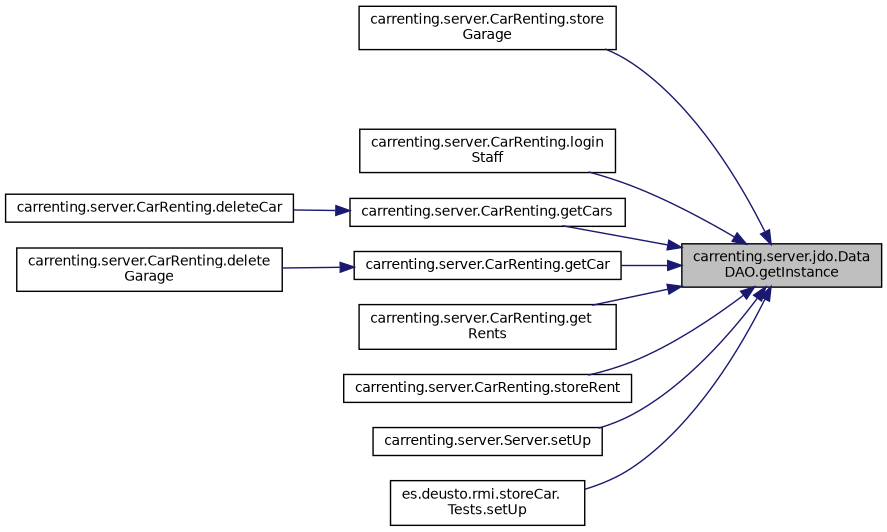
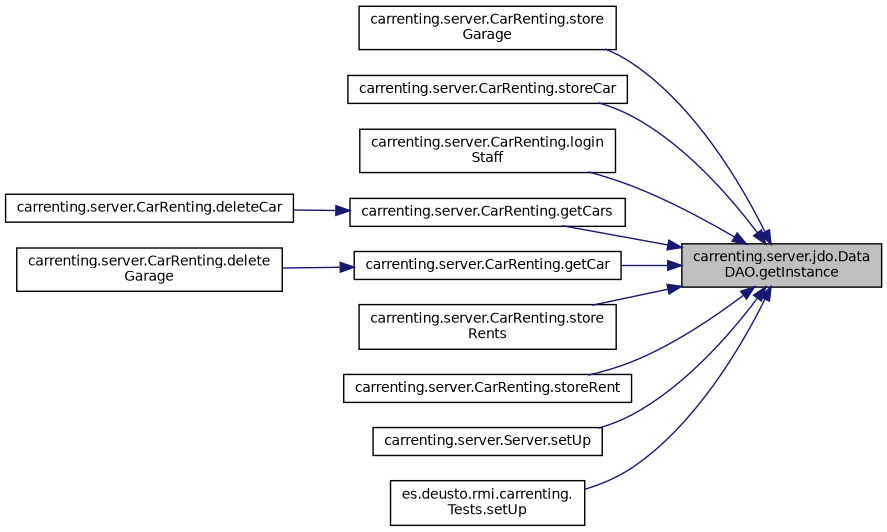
node "carrenting.server.CarRenting.storeCar": added
node "carrenting.server.CarRenting.get Rents": label "carrenting.server.CarRenting.get Rents" -> "carrenting.server.CarRenting.store Rents"
node "es.deusto.rmi.storeCar. Tests.setUp": label "es.deusto.rmi.storeCar. Tests.setUp" -> "es.deusto.rmi.carrenting. Tests.setUp"
